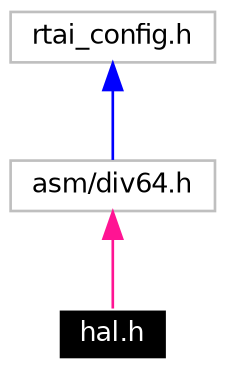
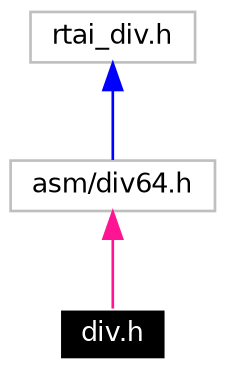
node "rtai_config.h": label "rtai_config.h" -> "rtai_div.h"
node "hal.h": label "hal.h" -> "div.h"
